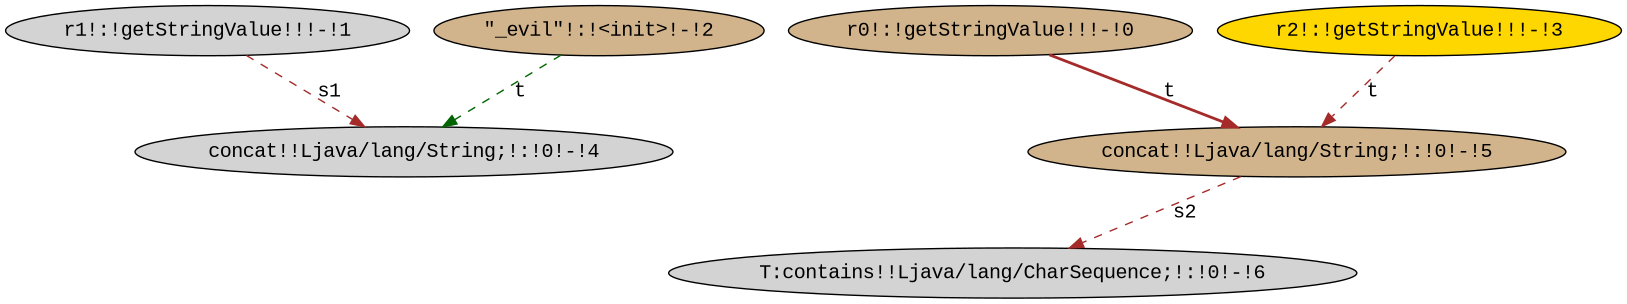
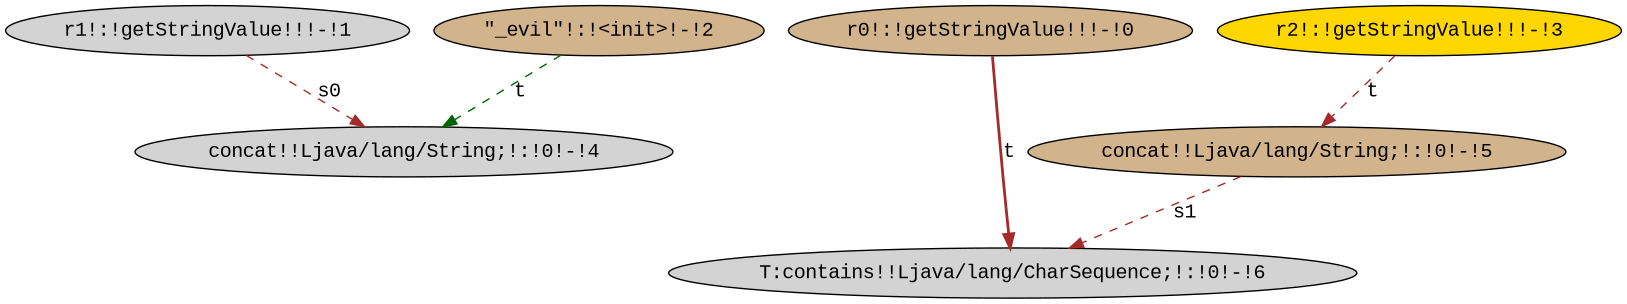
edge "r0!:!getStringValue!!!-!0" -> "concat!!Ljava/lang/String;!:!0!-!5": now "r0!:!getStringValue!!!-!0" -> "T:contains!!Ljava/lang/CharSequence;!:!0!-!6"
edge "r1!:!getStringValue!!!-!1" -> "concat!!Ljava/lang/String;!:!0!-!4": label "s1" -> "s0"
edge "concat!!Ljava/lang/String;!:!0!-!5" -> "T:contains!!Ljava/lang/CharSequence;!:!0!-!6": label "s2" -> "s1"
